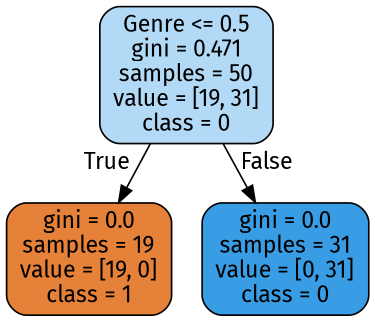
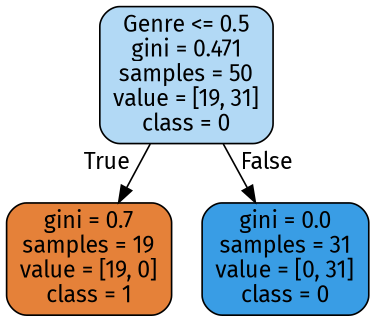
node "gini = 0.0 samples = 19 value = [19, 0] class = 1": label "gini = 0.0 samples = 19 value = [19, 0] class = 1" -> "gini = 0.7 samples = 19 value = [19, 0] class = 1"
